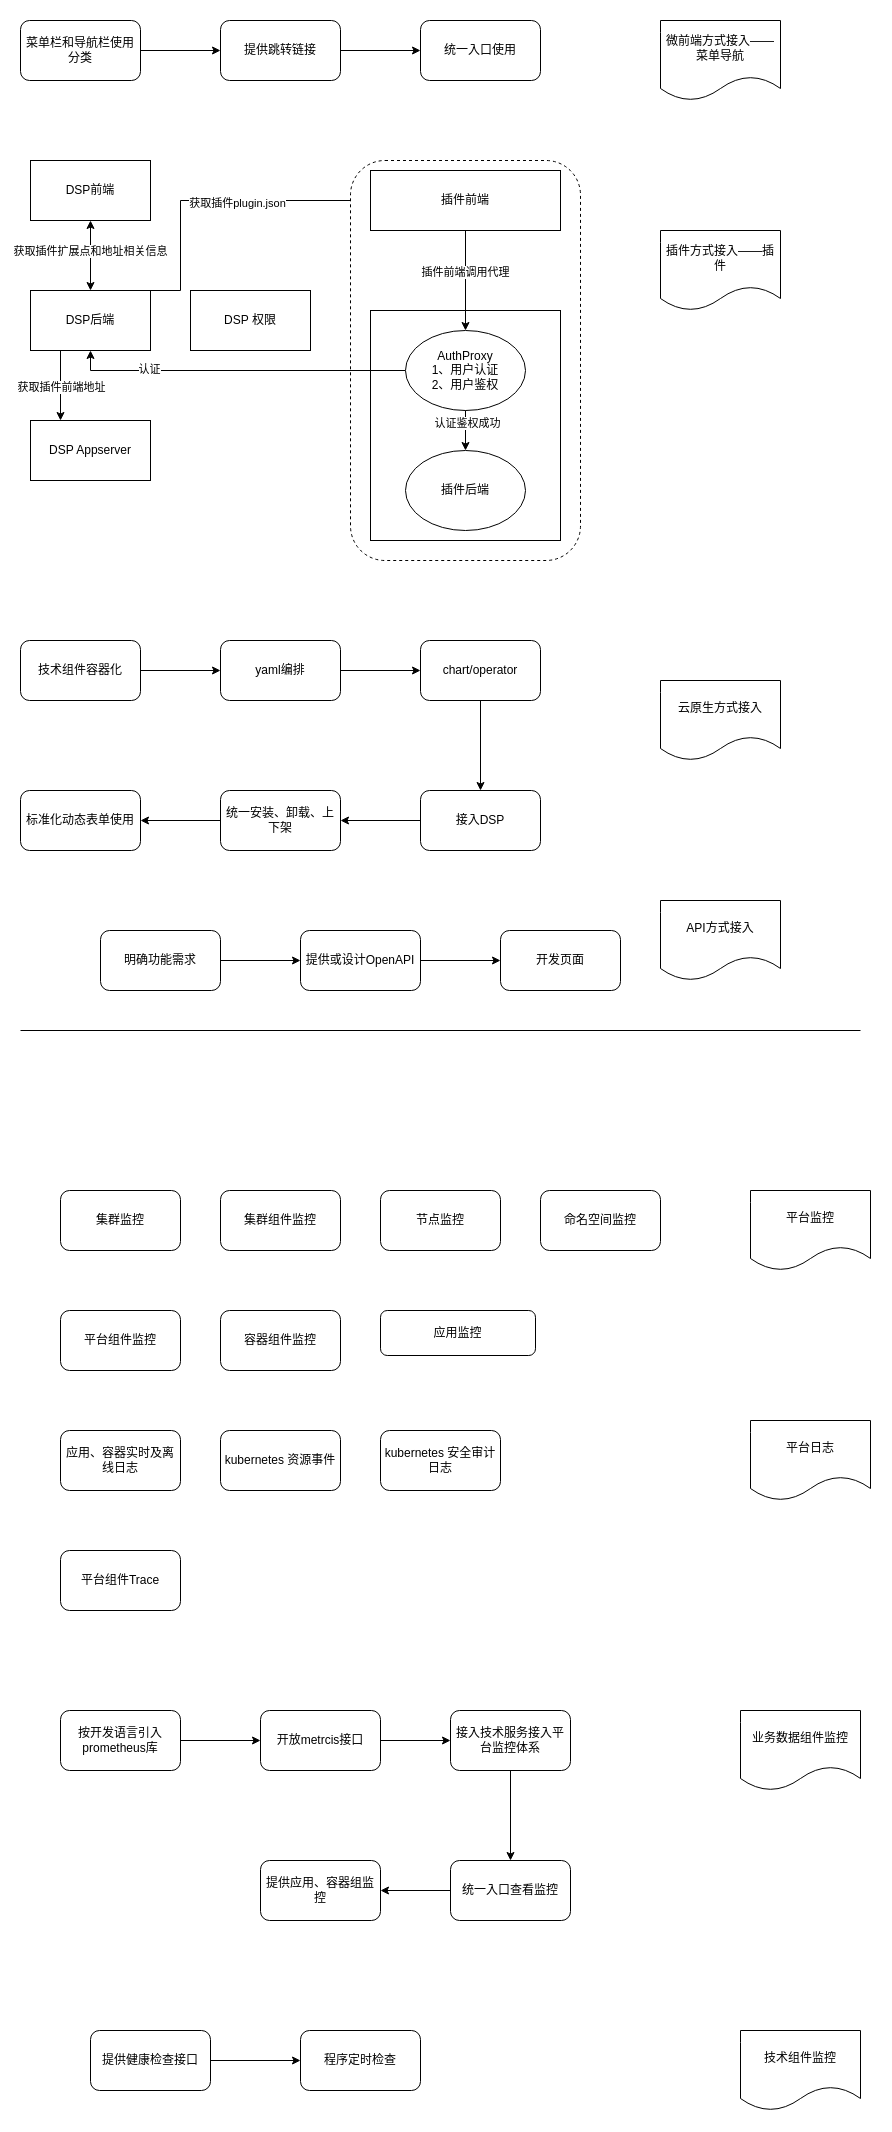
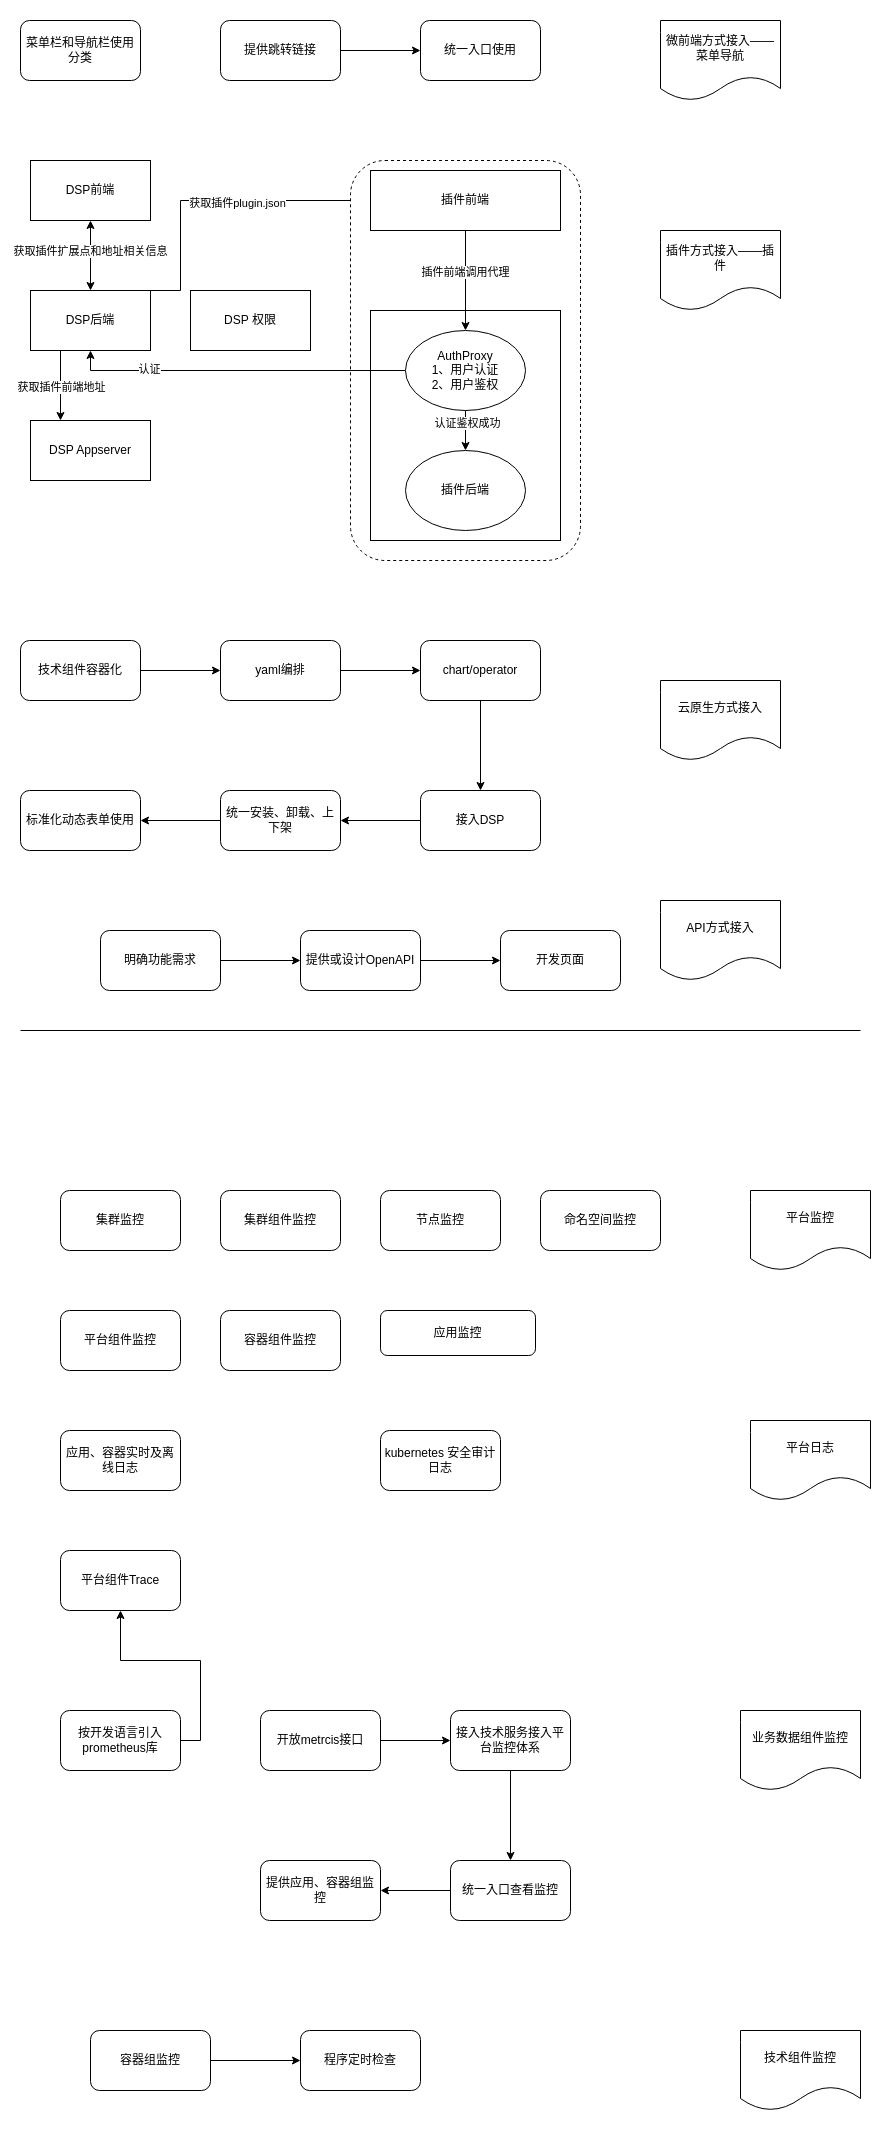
edge "菜单栏和导航栏使用分类" -> "提供跳转链接": removed
node "kubernetes 资源事件": removed
edge "按开发语言引入prometheus库" -> "开放metrcis接口": now "按开发语言引入prometheus库" -> "平台组件Trace"
node "提供健康检查接口": label "提供健康检查接口" -> "容器组监控"
